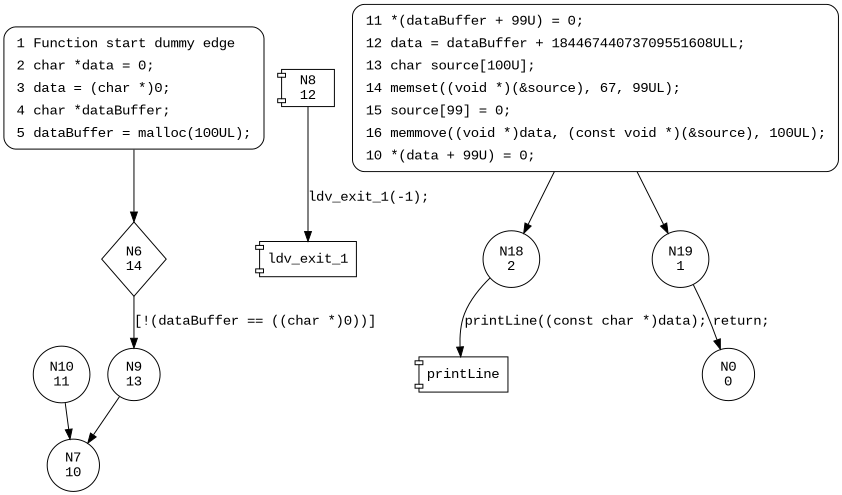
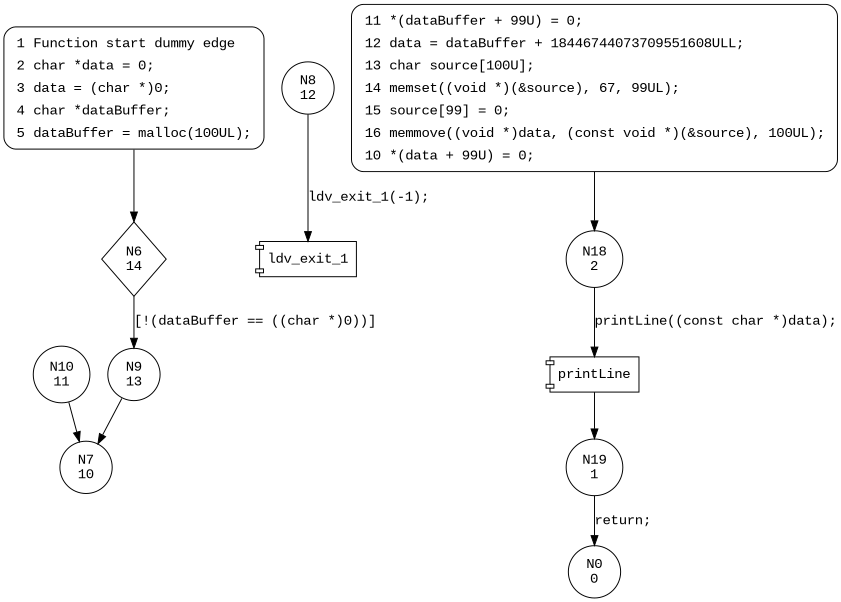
node "N8 12": shape component -> circle
edge "11" -> "N19 1": now "printLine" -> "N19 1"
